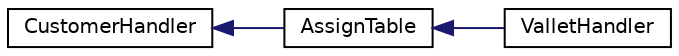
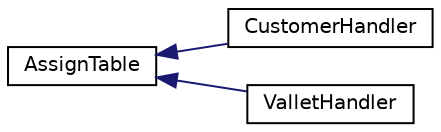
edge "AssignTable" -> "CustomerHandler": reversed
